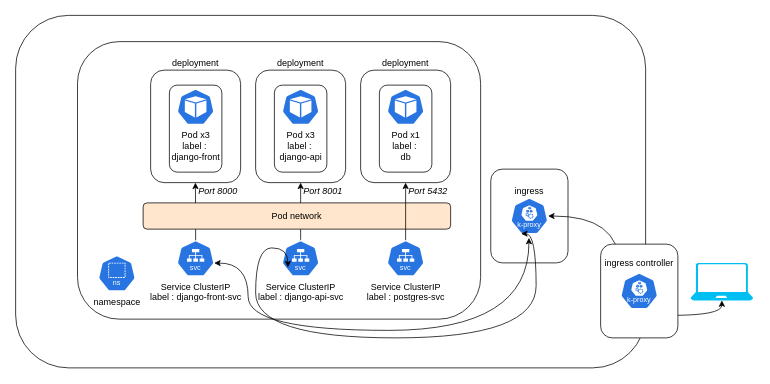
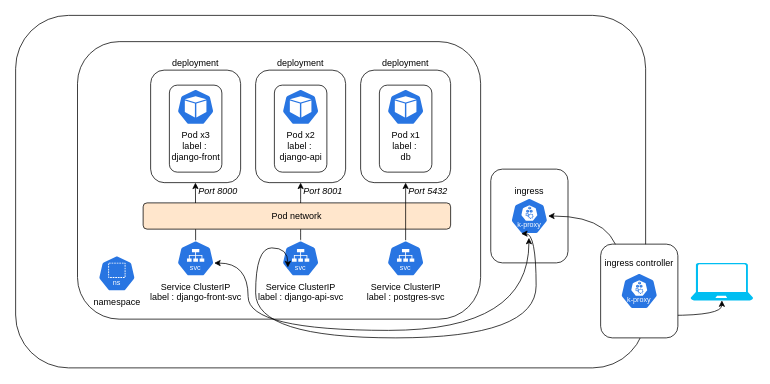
node "Pod x3 label : django-api": label "Pod x3 label : django-api" -> "Pod x2 label : django-api"
